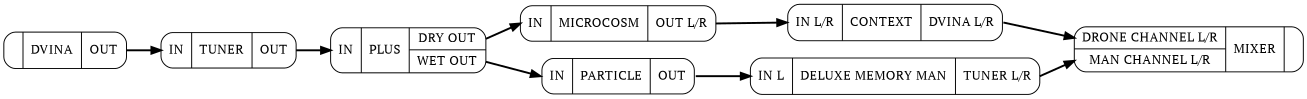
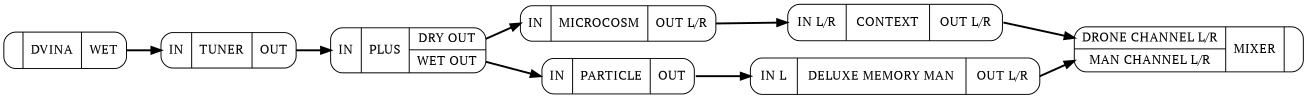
node "IN L/R": text "DVINA L/R" -> "OUT L/R"
node "DVINA": text "OUT" -> "WET"
node "IN L": text "TUNER L/R" -> "OUT L/R"
